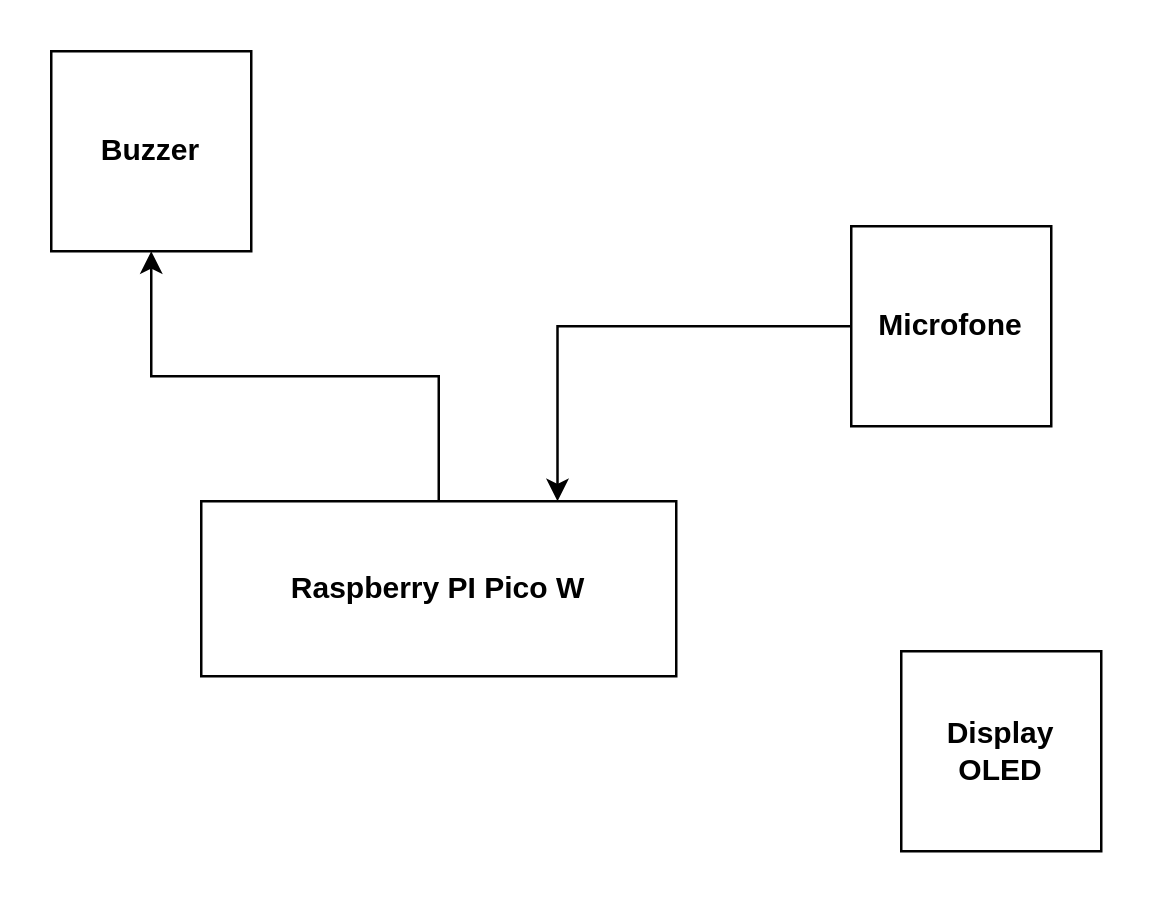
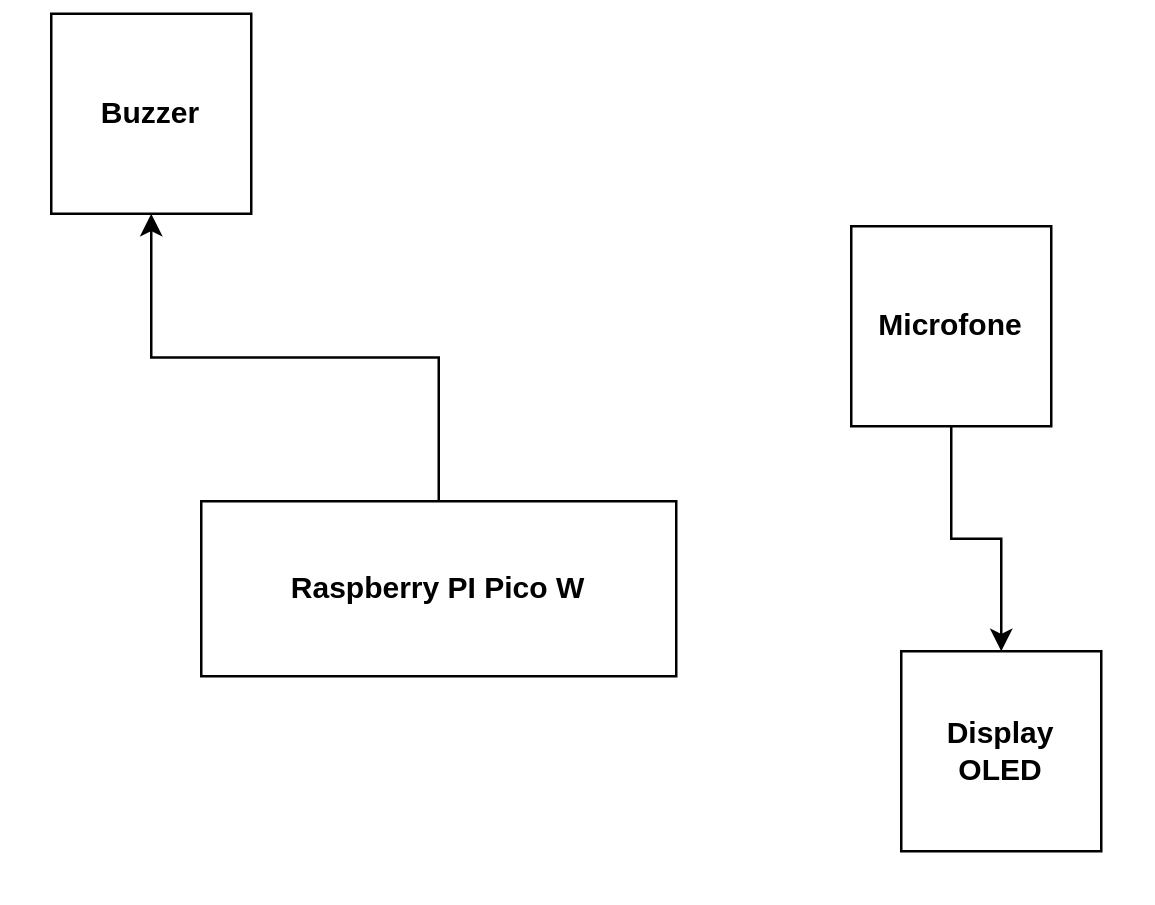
node "Buzzer": moved (151, 151) -> (151, 114)
edge "Microfone" -> "Raspberry PI Pico W": now "Microfone" -> "Display OLED"
